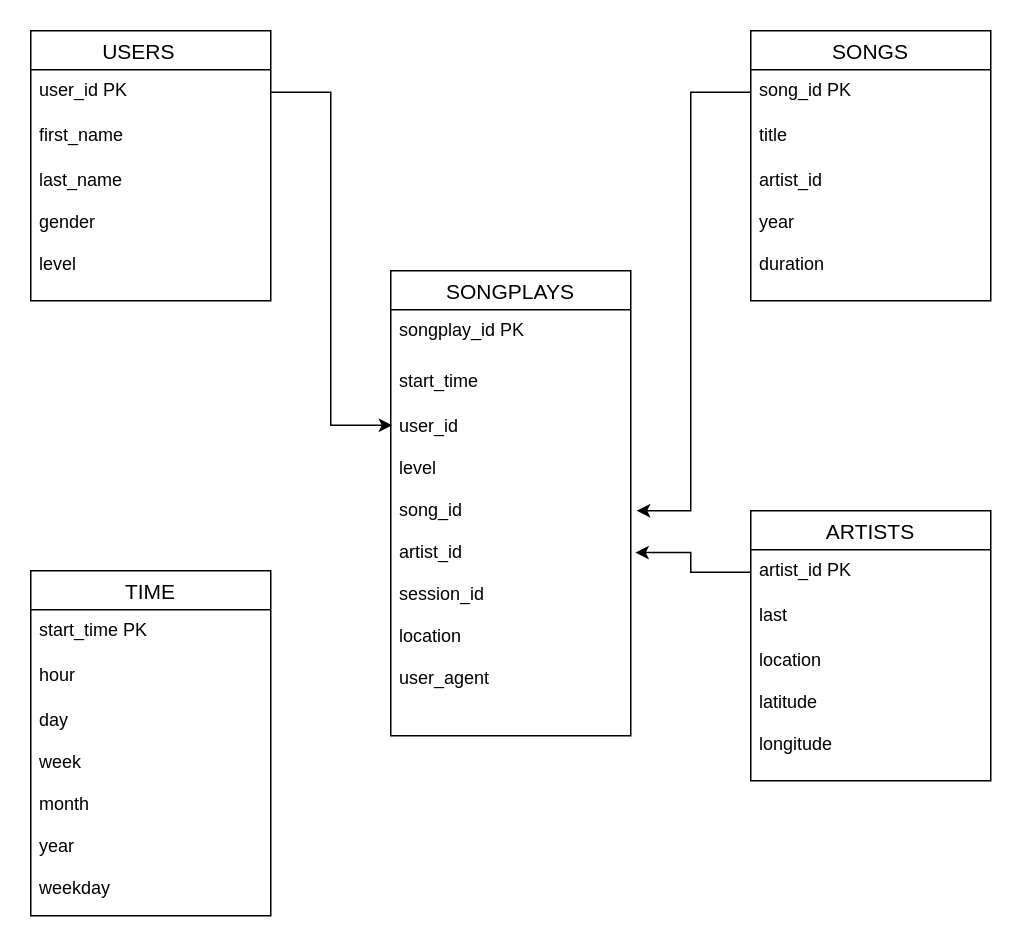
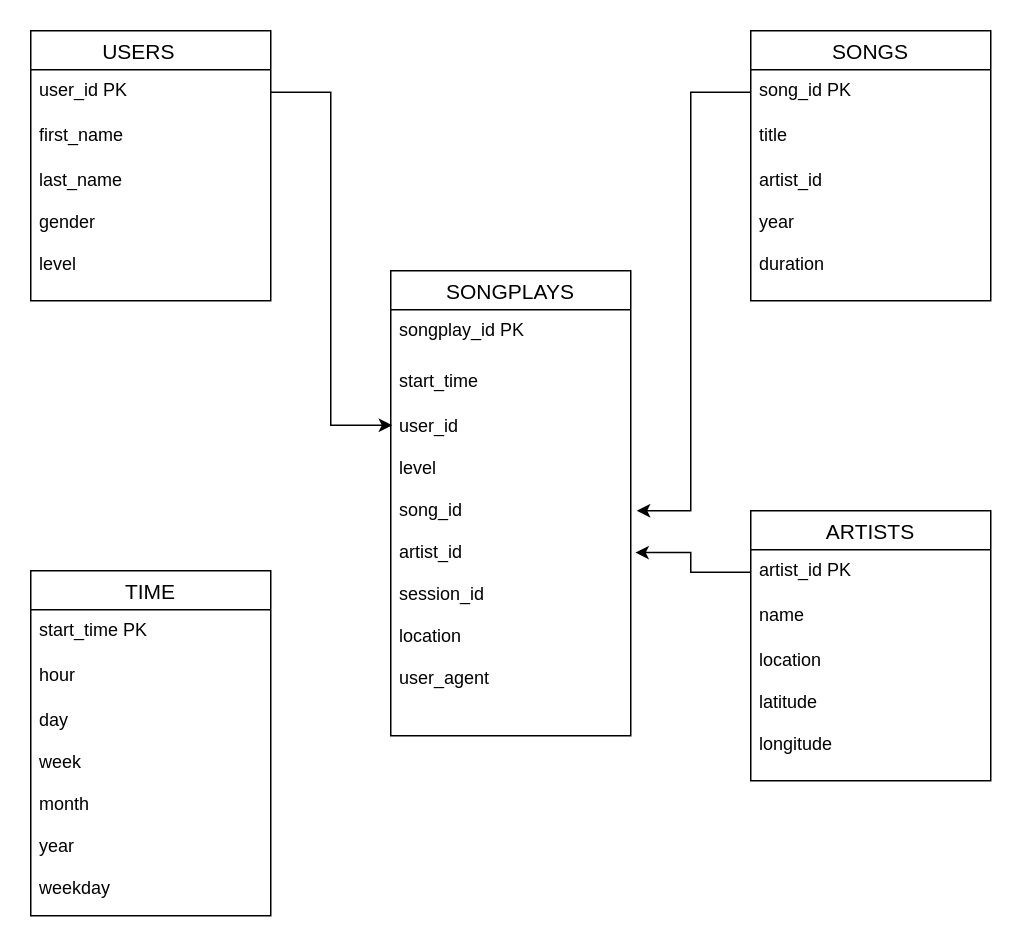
node "last": label "last" -> "name"
